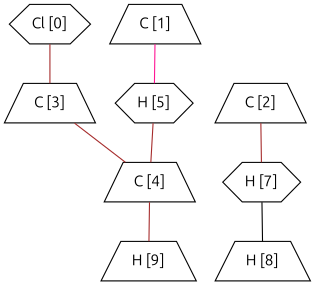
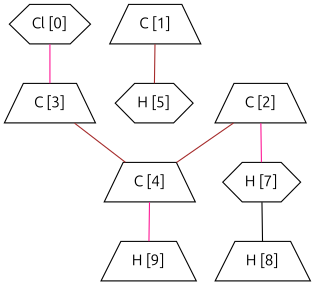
edge "Cl [0]" -- "C [3]": color brown -> deeppink
edge "C [1]" -- "H [5]": color deeppink -> brown
edge "H [5]" -- "C [4]": now "C [2]" -- "C [4]"
edge "C [2]" -- "H [7]": color brown -> deeppink
edge "C [4]" -- "H [9]": color brown -> deeppink
